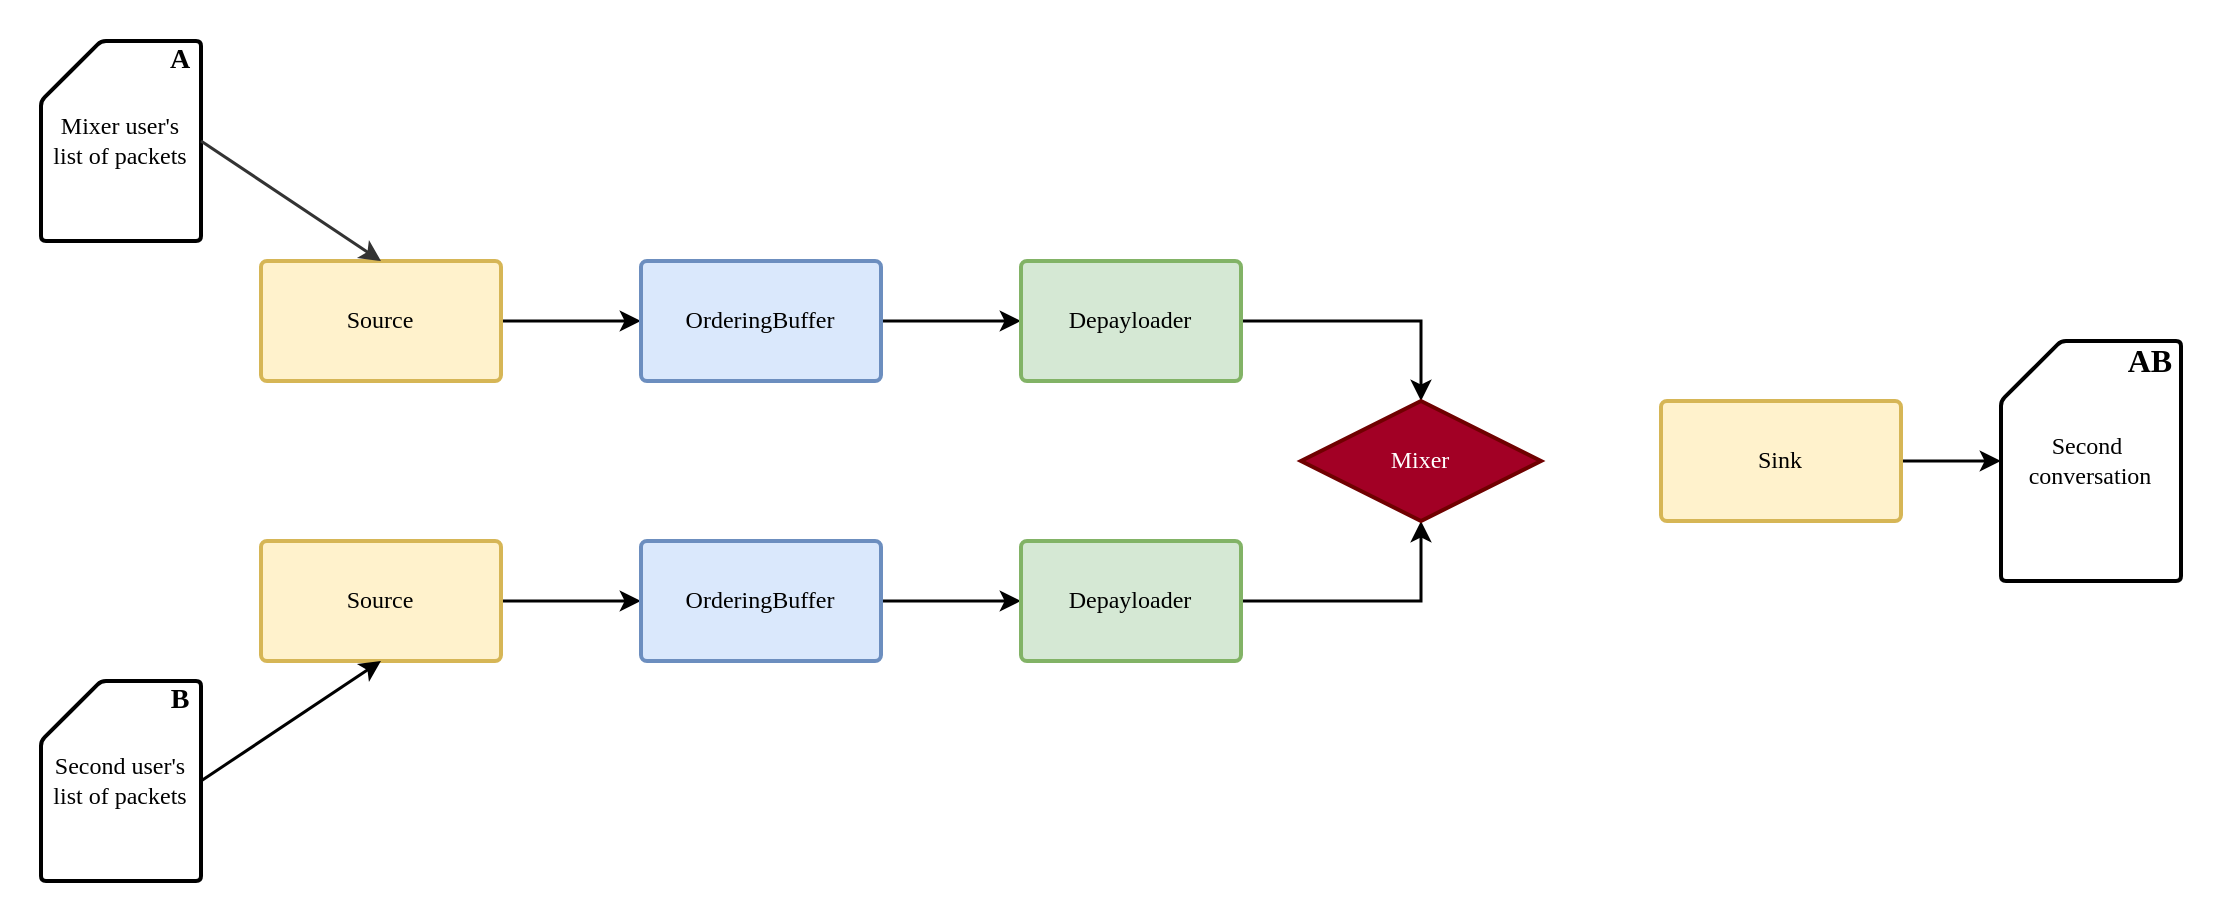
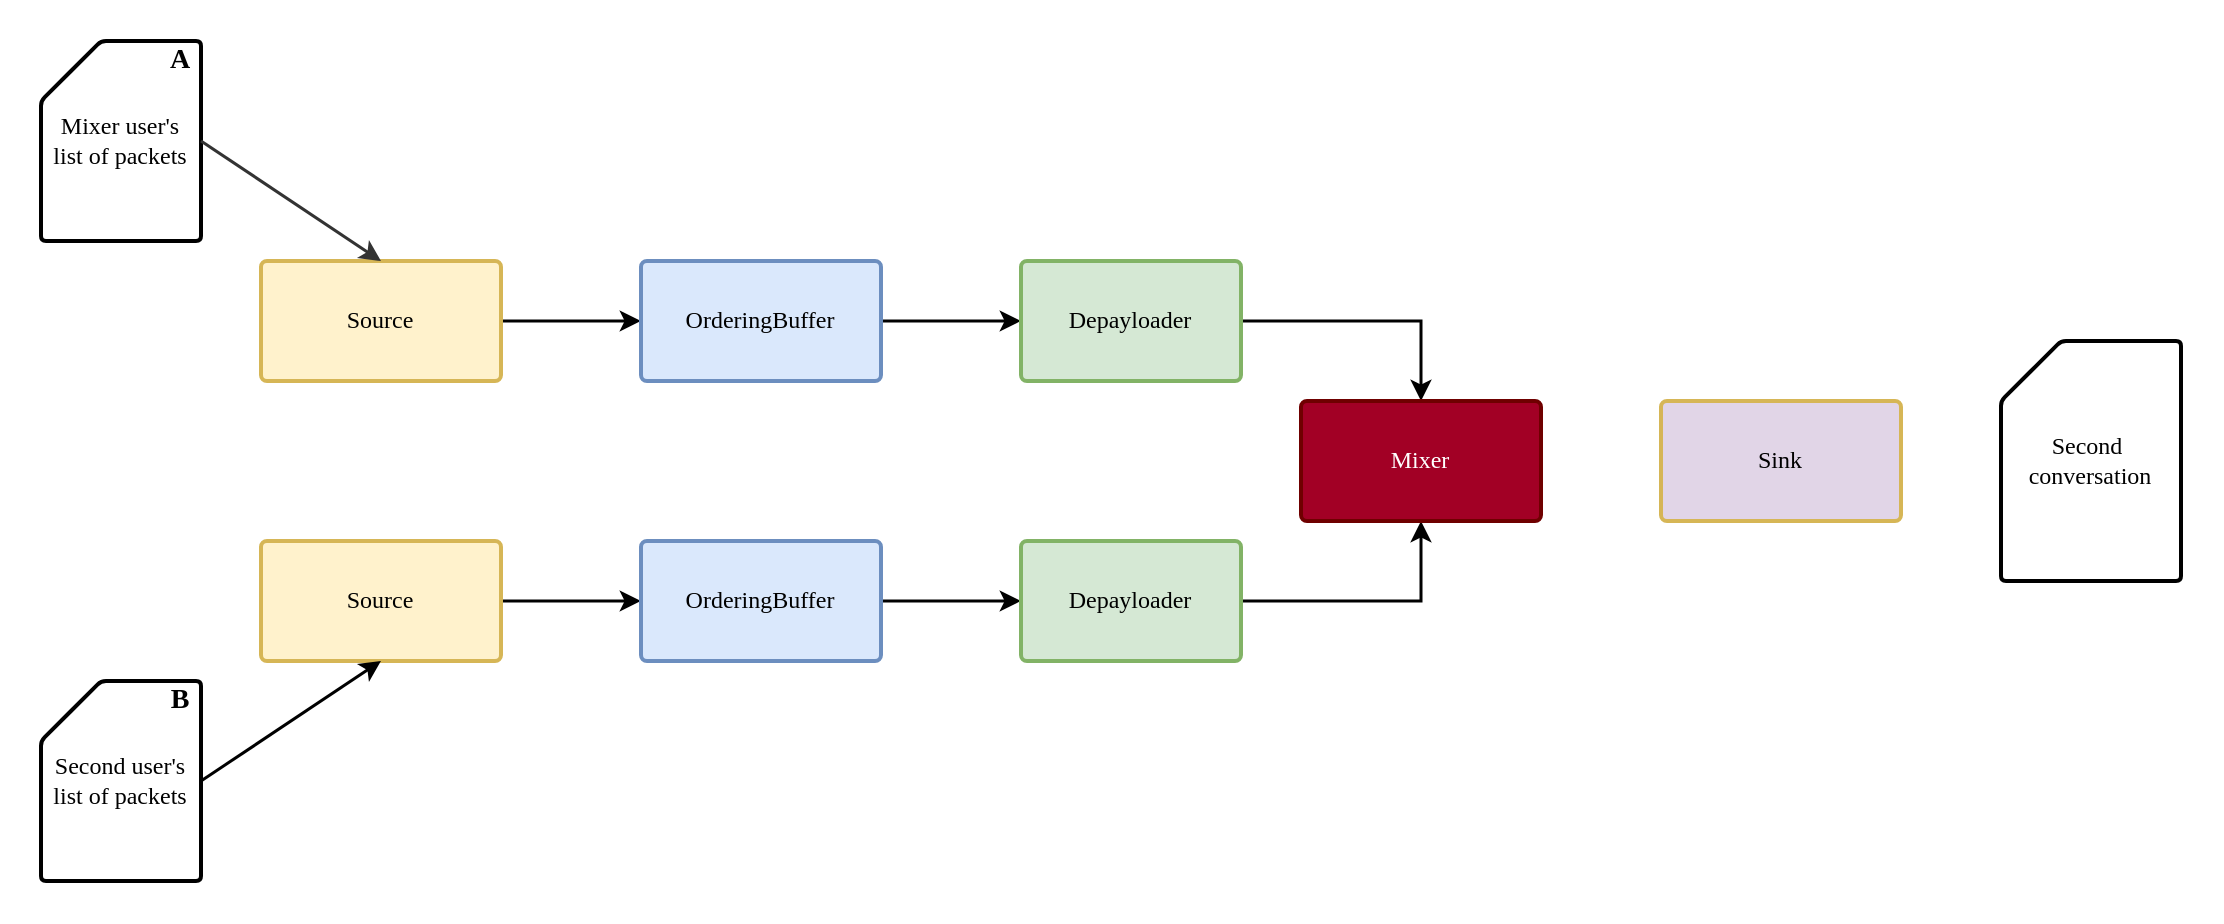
node "AB": removed
node "Mixer": shape diamond -> rounded rectangle
node "Sink": fillcolor #fff2cc -> #e1d5e7
edge "Sink" -> "Second conversation": removed
